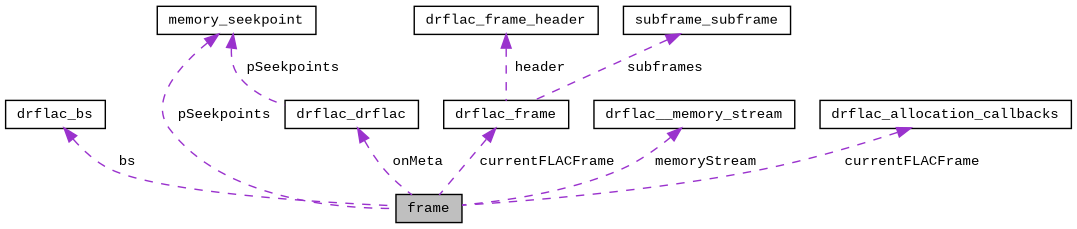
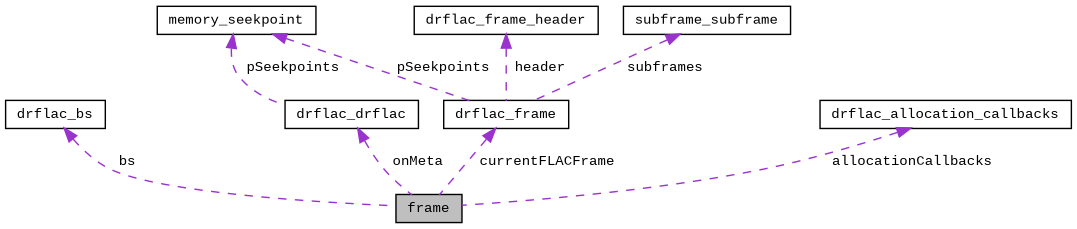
node "drflac__memory_stream": removed
edge "frame" -> "drflac_allocation_callbacks": label " currentFLACFrame" -> " allocationCallbacks"
edge "frame" -> "memory_seekpoint": now "drflac_frame" -> "memory_seekpoint"
